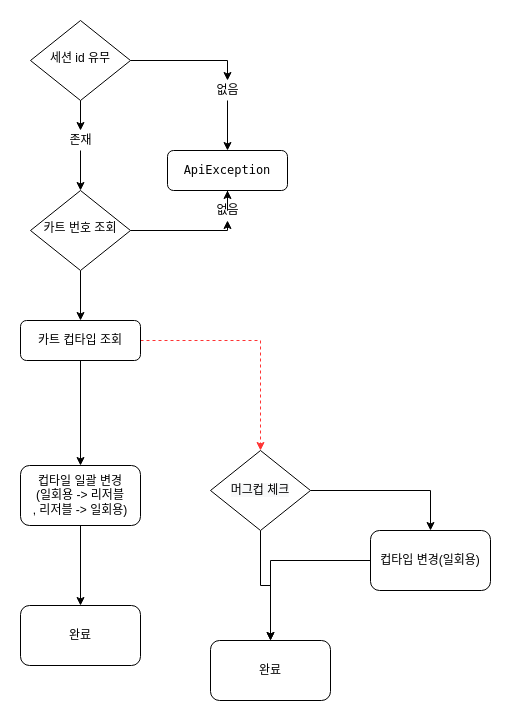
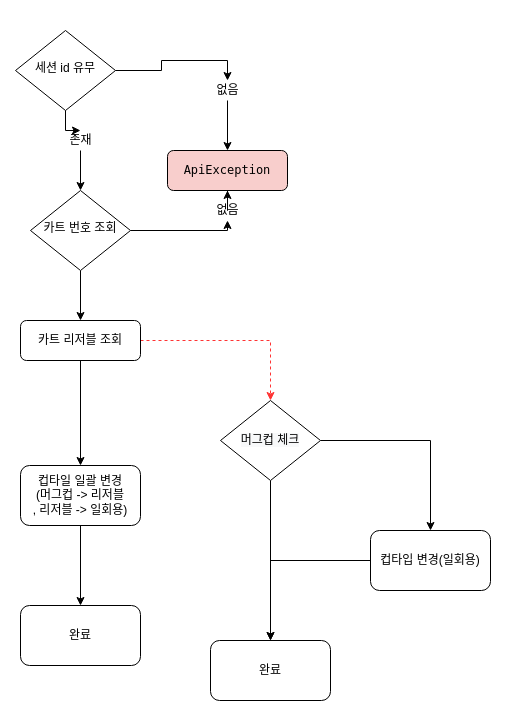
node "세션 id 유무": moved (81, 61) -> (66, 71)
node "ApiException": fillcolor #ffffff -> #f8cecc
node "카트 컵타입 조회": label "카트 컵타입 조회" -> "카트 리저블 조회"
node "머그컵 체크": moved (261, 491) -> (271, 441)
node "컵타일 일괄 변경 (일회용 -> 리저블 , 리저블 -> 일회용)": label "컵타일 일괄 변경 (일회용 -> 리저블 , 리저블 -> 일회용)" -> "컵타일 일괄 변경 (머그컵 -> 리저블 , 리저블 -> 일회용)"
